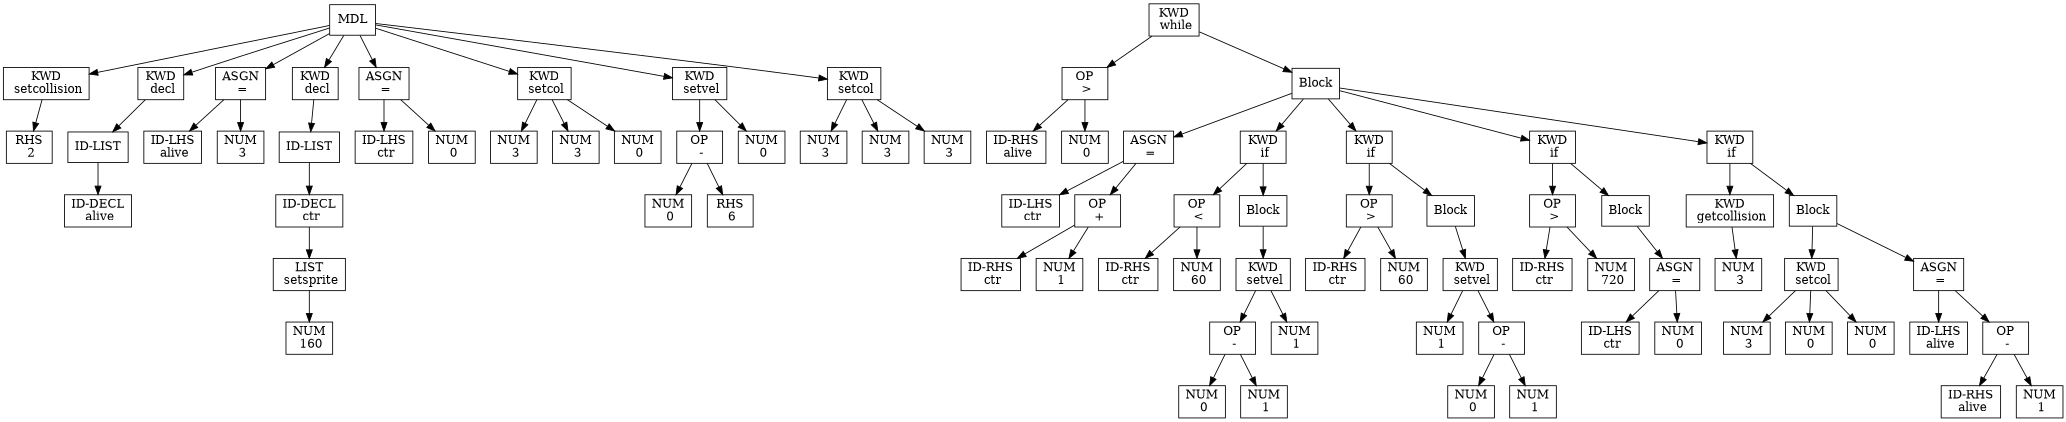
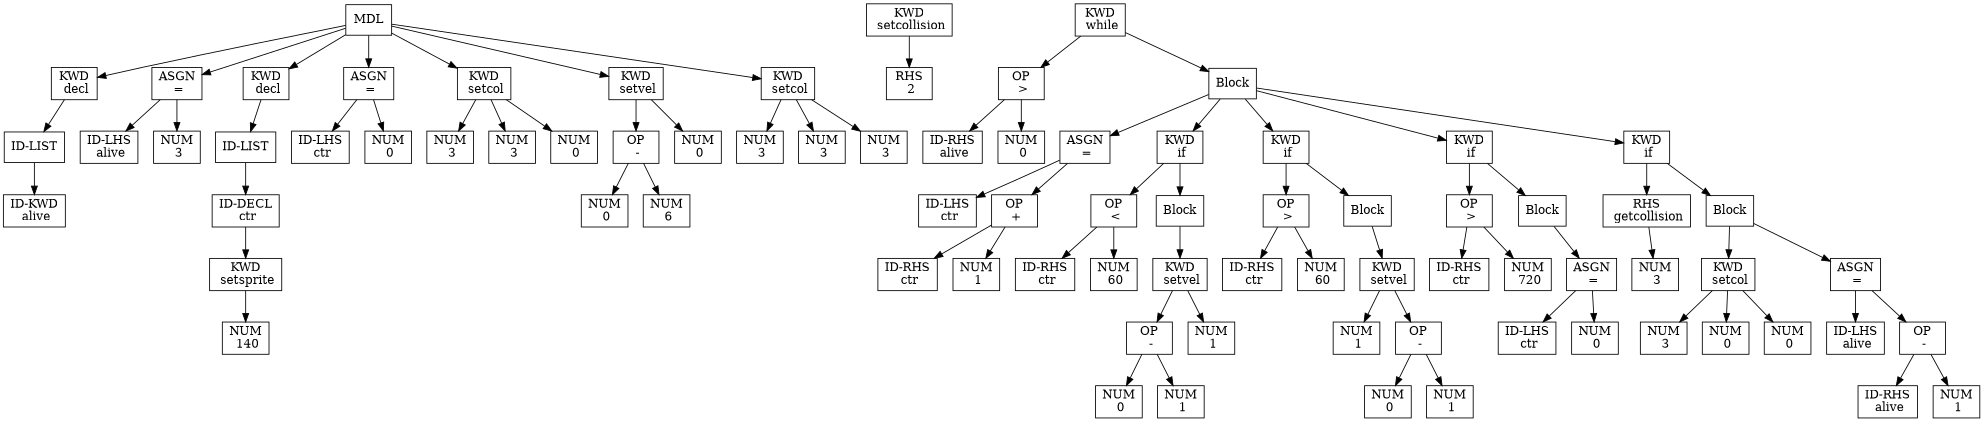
edge "MDL" -> "KWD setcollision": removed
node "ID-DECL alive": label "ID-DECL alive" -> "ID-KWD alive"
node "RHS 6": label "RHS 6" -> "NUM 6"
node "KWD getcollision": label "KWD getcollision" -> "RHS getcollision"
node "LIST setsprite": label "LIST setsprite" -> "KWD setsprite"
node "NUM 160": label "NUM 160" -> "NUM 140"
